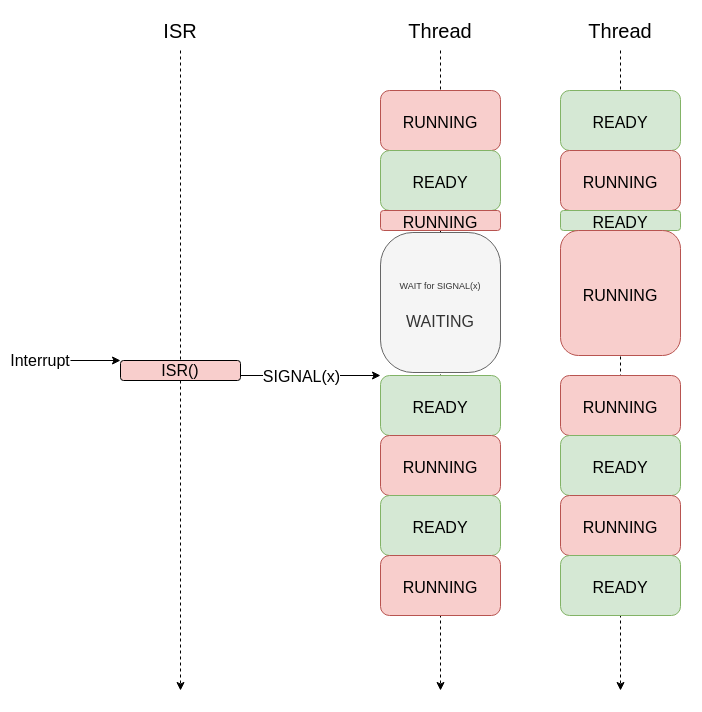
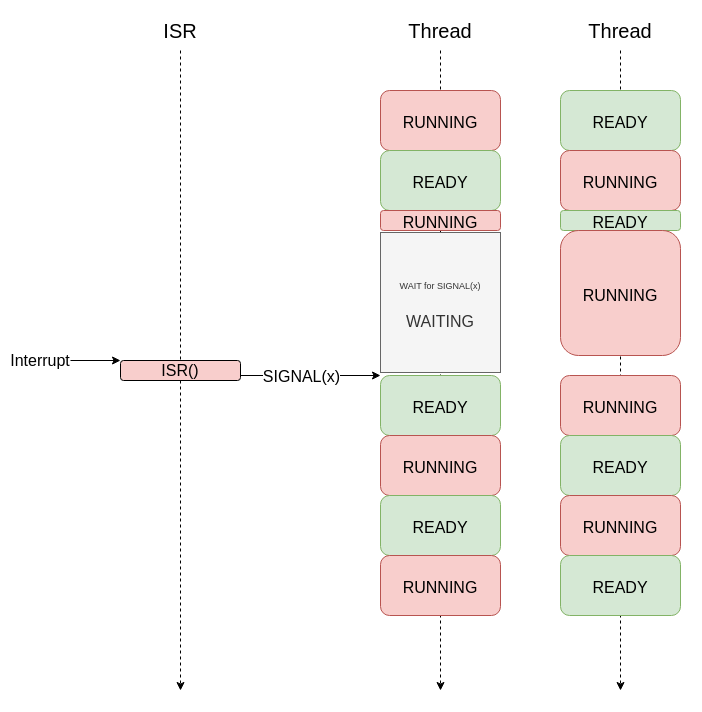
node "WAIT for SIGNAL(x) WAITING": shape rounded rectangle -> rectangle
